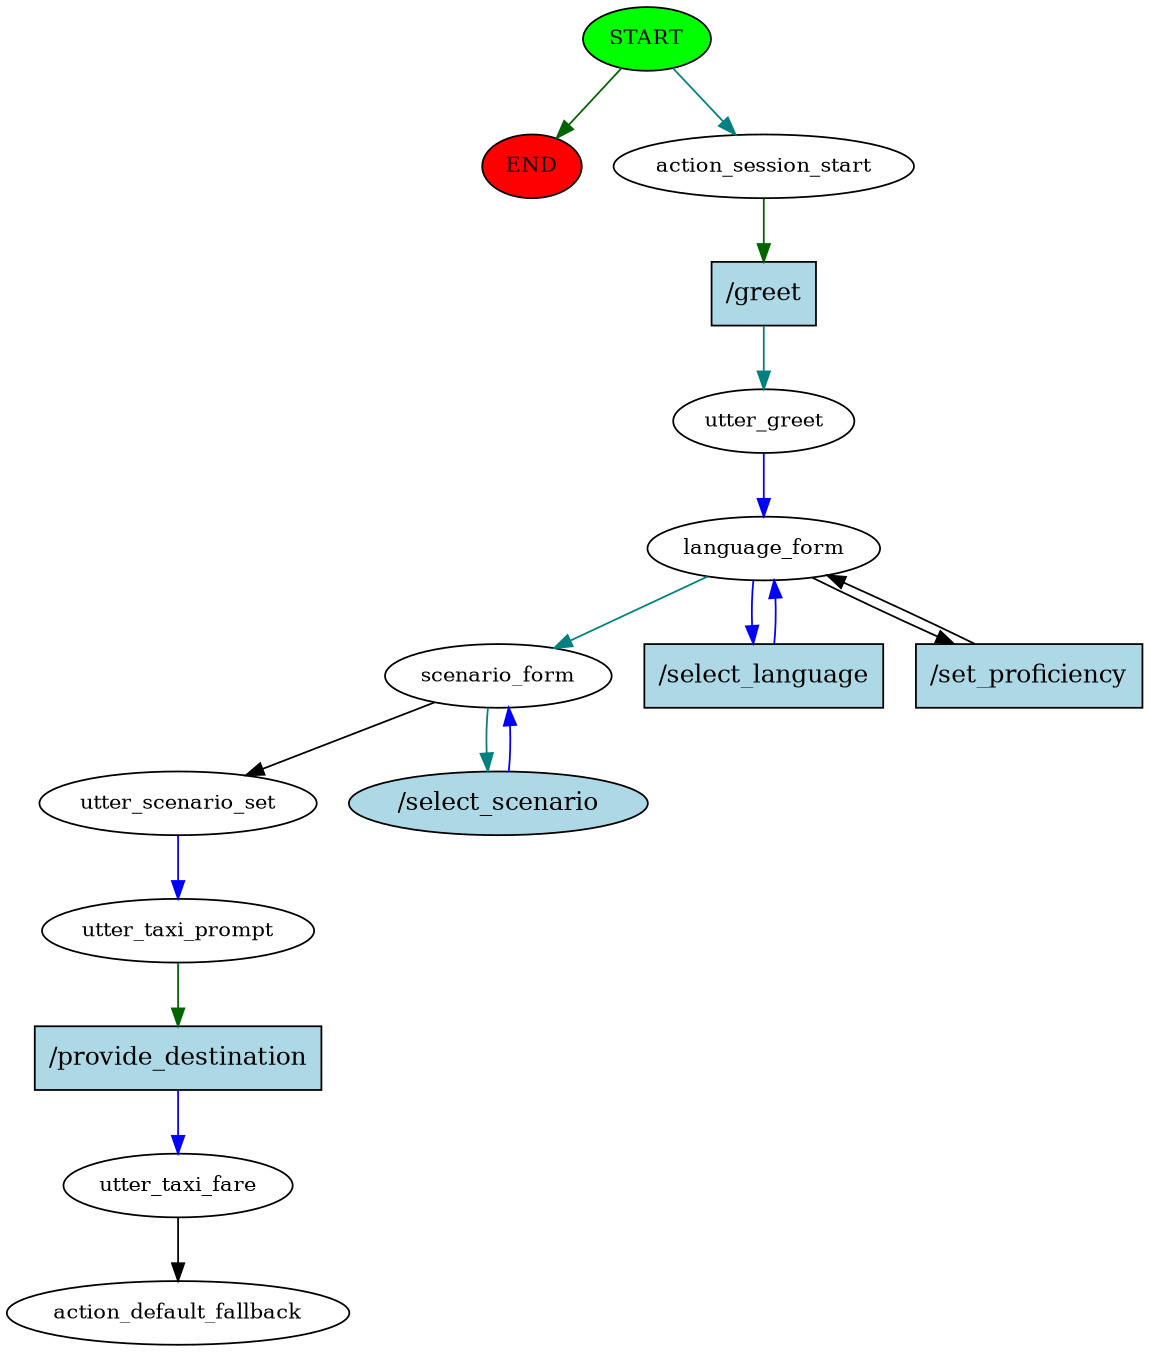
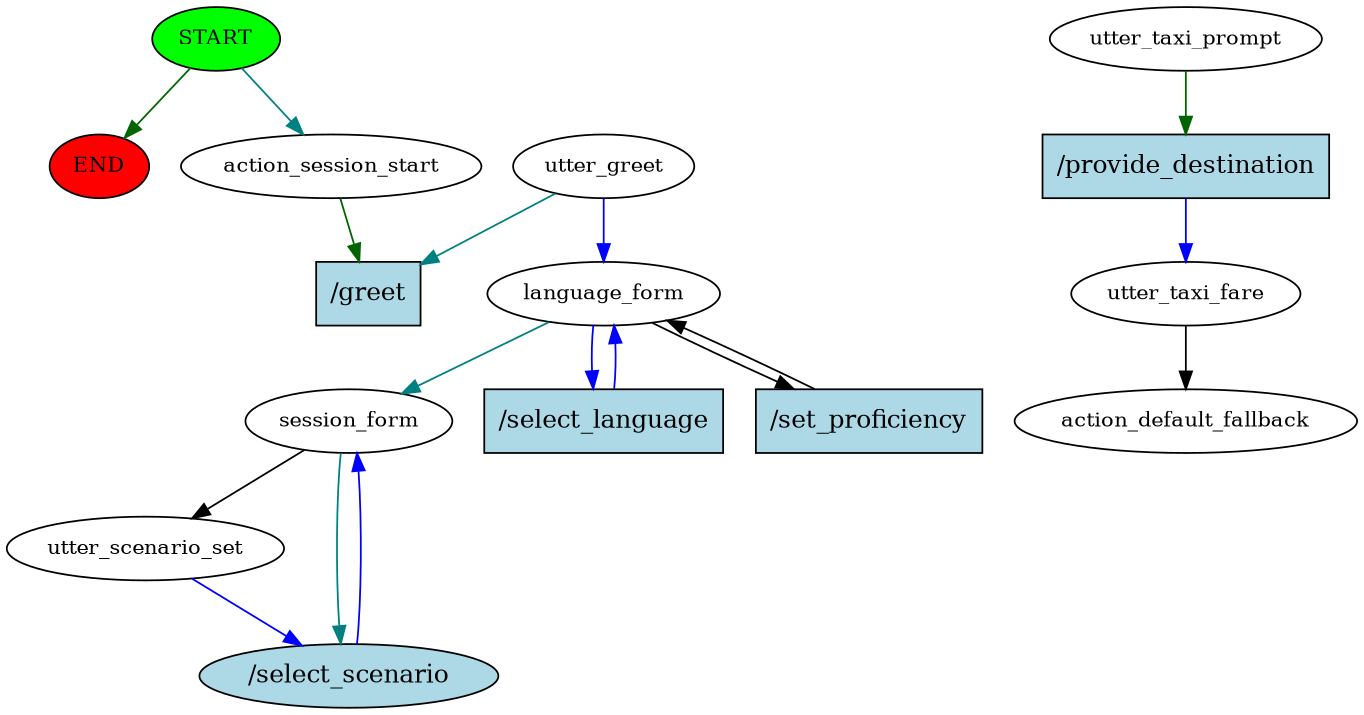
edge "/greet" -> "utter_greet": reversed
node "scenario_form": label "scenario_form" -> "session_form"
edge "utter_scenario_set" -> "utter_taxi_prompt": now "utter_scenario_set" -> "/select_scenario"
